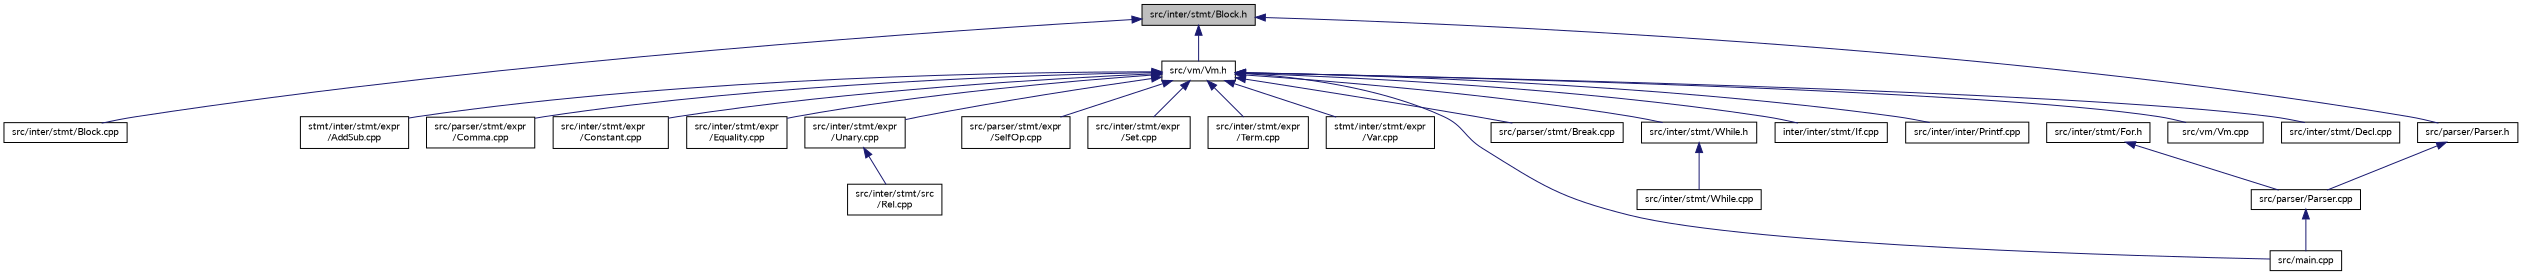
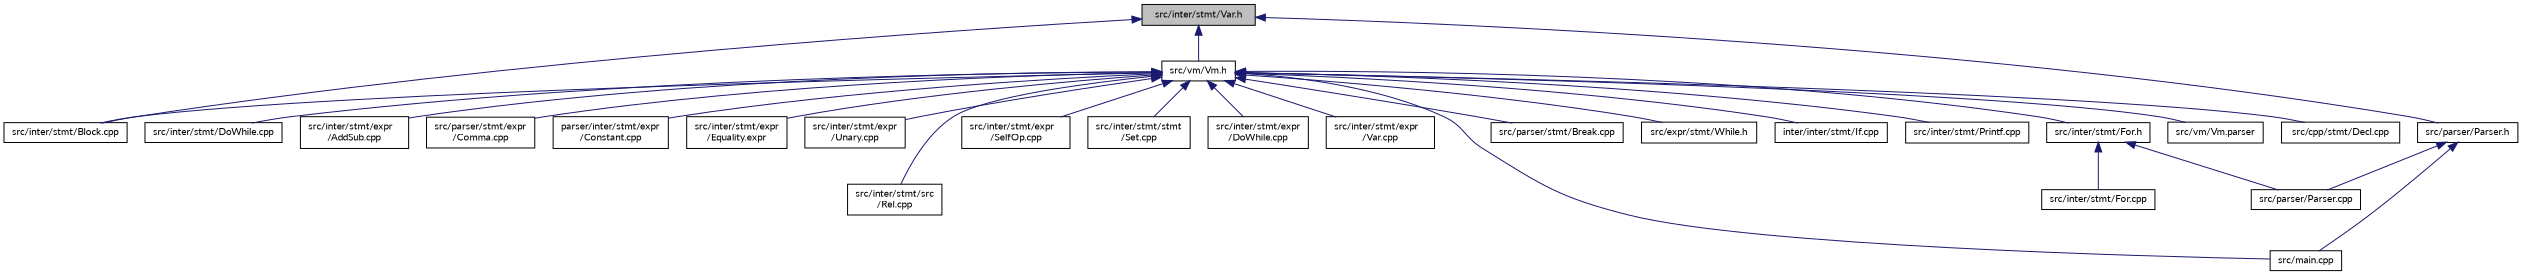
node "src/inter/stmt/Block.h": label "src/inter/stmt/Block.h" -> "src/inter/stmt/Var.h"
edge "src/inter/stmt/For.h" -> "src/vm/Vm.h": added
edge "src/inter/stmt/Block.cpp" -> "src/vm/Vm.h": added
node "src/inter/stmt/DoWhile.cpp": added
node "stmt/inter/stmt/expr /AddSub.cpp": label "stmt/inter/stmt/expr /AddSub.cpp" -> "src/inter/stmt/expr /AddSub.cpp"
node "src/inter/stmt/expr /Constant.cpp": label "src/inter/stmt/expr /Constant.cpp" -> "parser/inter/stmt/expr /Constant.cpp"
node "src/inter/stmt/expr /Equality.cpp": label "src/inter/stmt/expr /Equality.cpp" -> "src/inter/stmt/expr /Equality.expr"
node "src/parser/stmt/expr /SelfOp.cpp": label "src/parser/stmt/expr /SelfOp.cpp" -> "src/inter/stmt/expr /SelfOp.cpp"
node "src/inter/stmt/expr /Set.cpp": label "src/inter/stmt/expr /Set.cpp" -> "src/inter/stmt/stmt /Set.cpp"
node "src/inter/stmt/expr /Term.cpp": label "src/inter/stmt/expr /Term.cpp" -> "src/inter/stmt/expr /DoWhile.cpp"
node "stmt/inter/stmt/expr /Var.cpp": label "stmt/inter/stmt/expr /Var.cpp" -> "src/inter/stmt/expr /Var.cpp"
node "src/inter/stmt/While.h": label "src/inter/stmt/While.h" -> "src/expr/stmt/While.h"
node "src/inter/inter/Printf.cpp": label "src/inter/inter/Printf.cpp" -> "src/inter/stmt/Printf.cpp"
node "src/vm/Vm.cpp": label "src/vm/Vm.cpp" -> "src/vm/Vm.parser"
node "src/inter/stmt/Decl.cpp": label "src/inter/stmt/Decl.cpp" -> "src/cpp/stmt/Decl.cpp"
edge "src/inter/stmt/src /Rel.cpp" -> "src/inter/stmt/expr /Unary.cpp": now "src/inter/stmt/src /Rel.cpp" -> "src/vm/Vm.h"
node "src/inter/stmt/While.cpp": removed
node "src/inter/stmt/For.cpp": added
edge "src/main.cpp" -> "src/parser/Parser.cpp": now "src/main.cpp" -> "src/parser/Parser.h"
